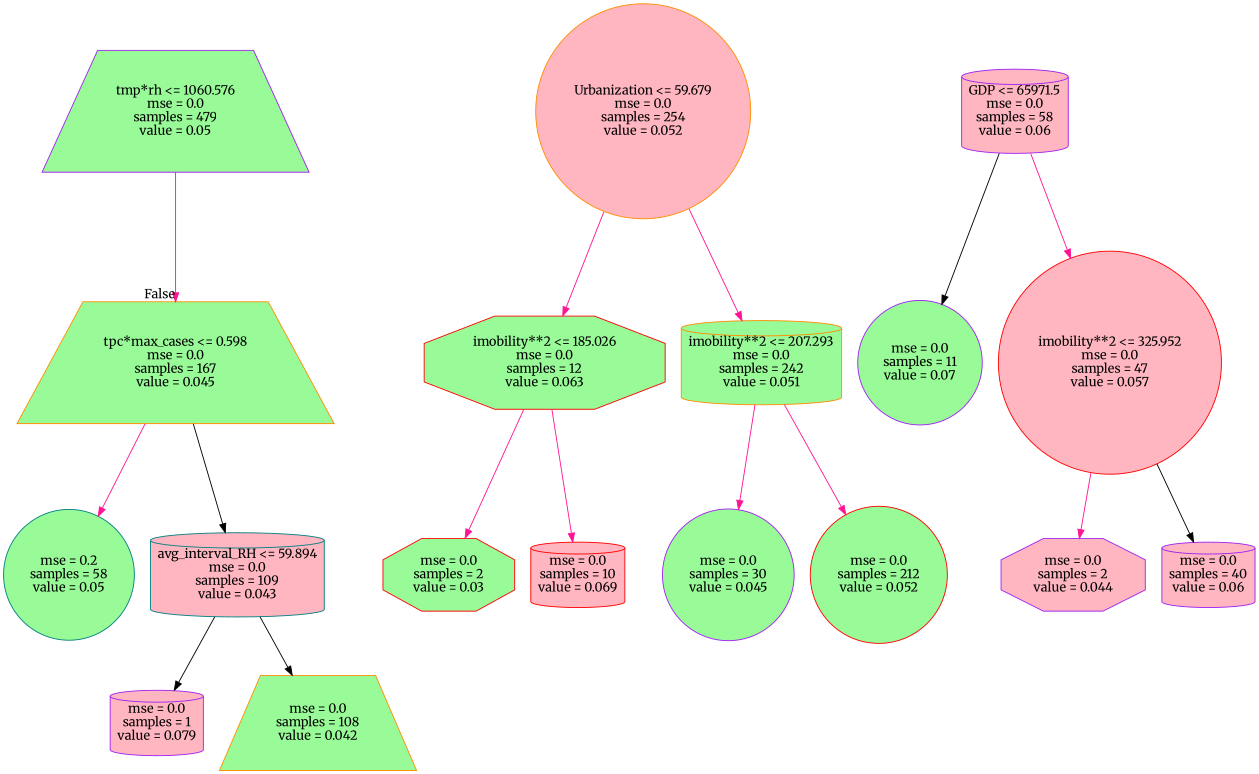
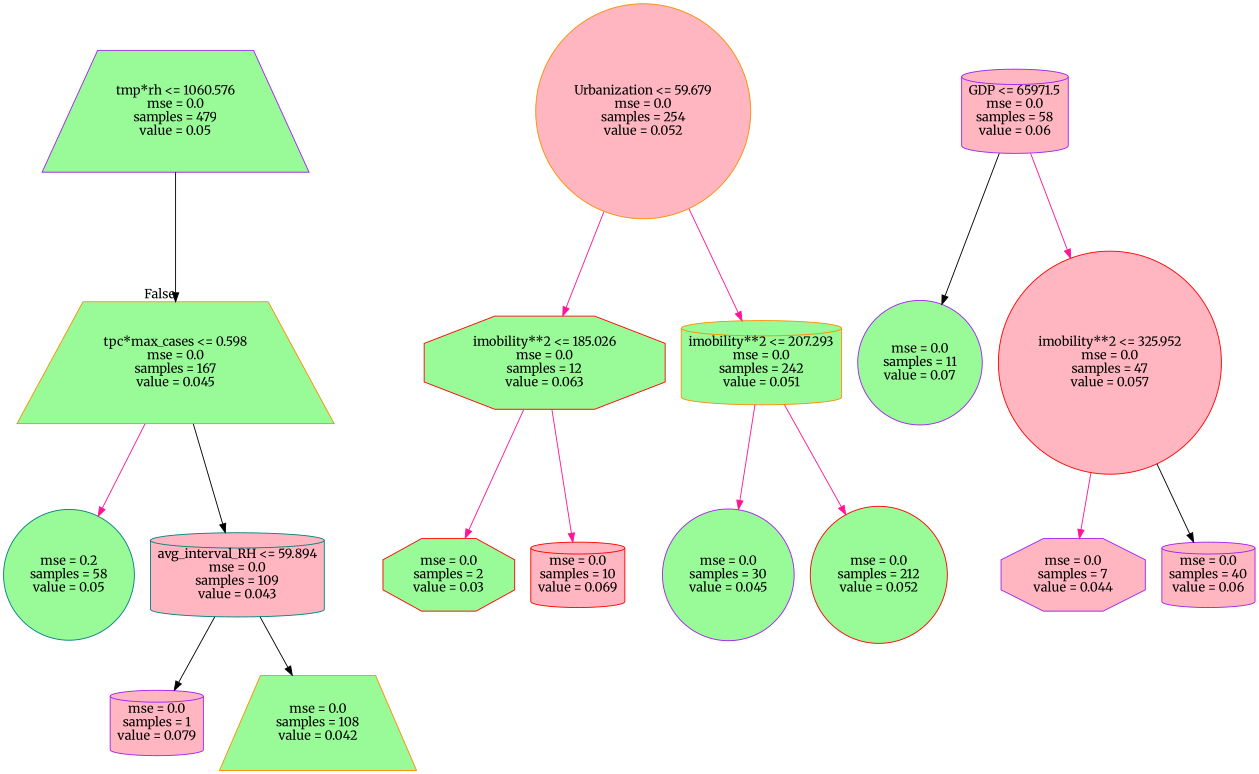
edge "tmp*rh <= 1060.576 mse = 0.0 samples = 479 value = 0.05" -> "tpc*max_cases <= 0.598 mse = 0.0 samples = 167 value = 0.045": color deeppink -> black
node "mse = 0.0 samples = 2 value = 0.044": label "mse = 0.0 samples = 2 value = 0.044" -> "mse = 0.0 samples = 7 value = 0.044"
